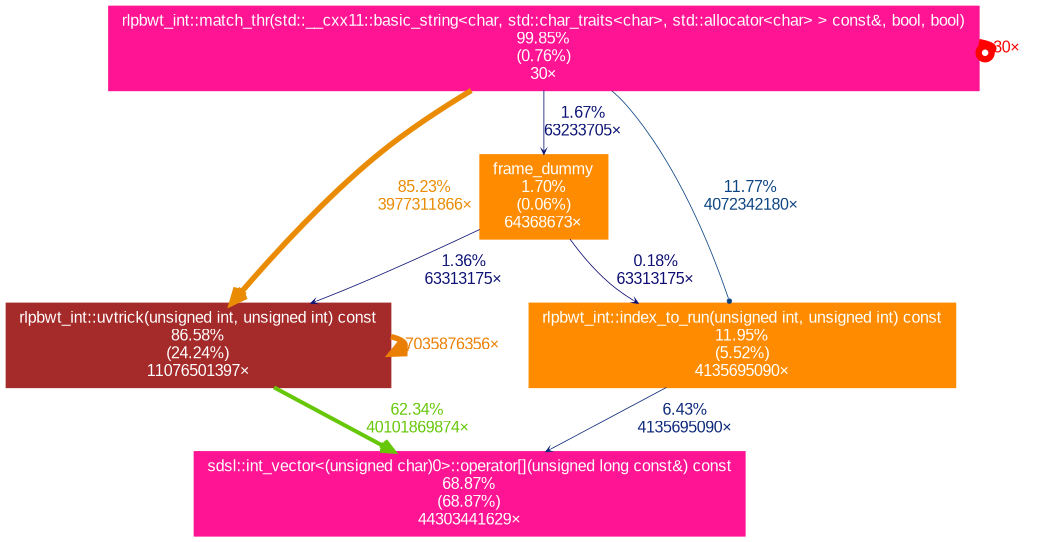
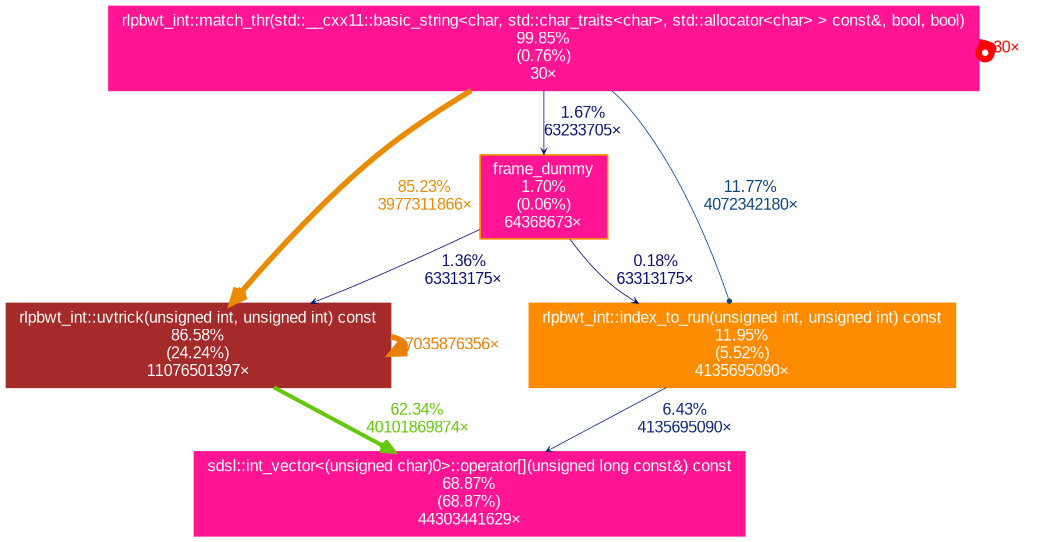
node "frame_dummy 1.70% (0.06%) 64368673×": fillcolor darkorange -> deeppink
